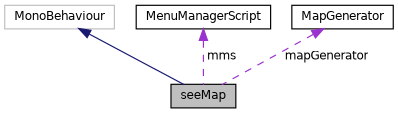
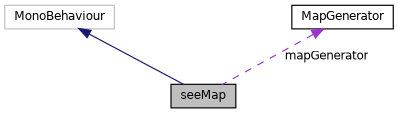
node "MenuManagerScript": removed
